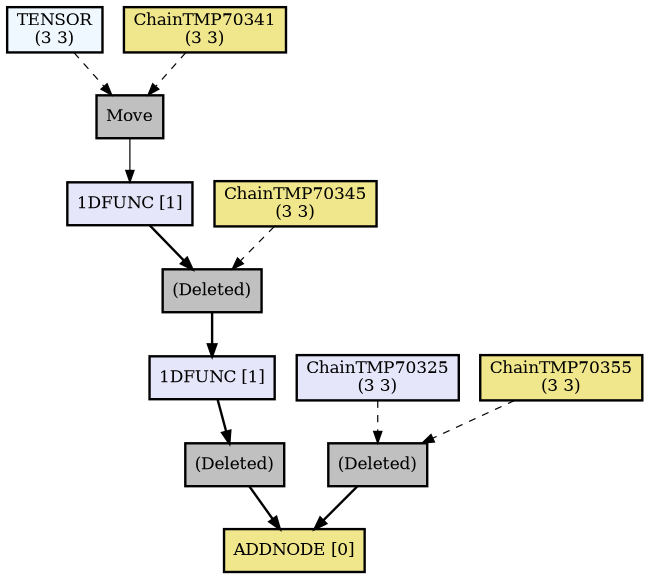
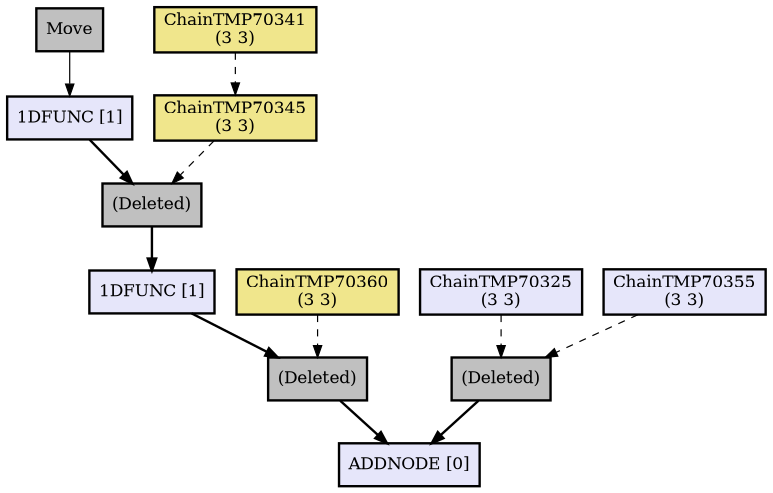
node "TENSOR (3 3)": removed
edge "ChainTMP70341 (3 3)" -> "Move": now "ChainTMP70341 (3 3)" -> "ChainTMP70345 (3 3)"
node "ChainTMP70360 (3 3)": added
node "ChainTMP70355 (3 3)": fillcolor #f0e68c -> #e6e6fa
node "ADDNODE [0]": fillcolor #f0e68c -> #e6e6fa
